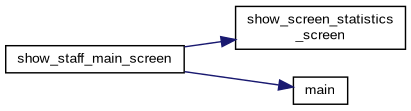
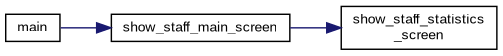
node "show_screen_statistics _screen": label "show_screen_statistics _screen" -> "show_staff_statistics _screen"
edge "show_staff_main_screen" -> "main": reversed
